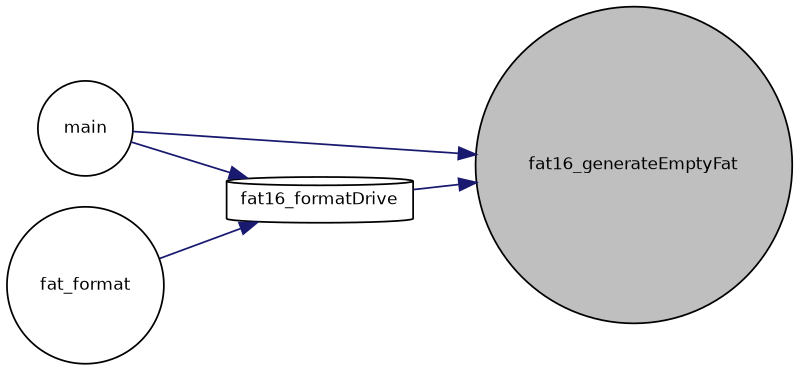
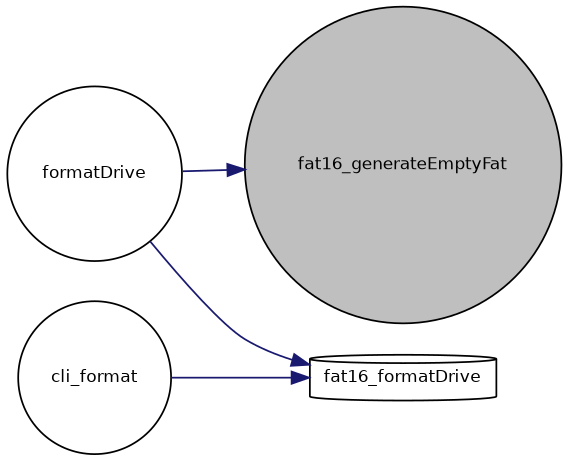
node "main": label "main" -> "formatDrive"
edge "fat16_formatDrive" -> "fat16_generateEmptyFat": removed
node "fat_format": label "fat_format" -> "cli_format"
